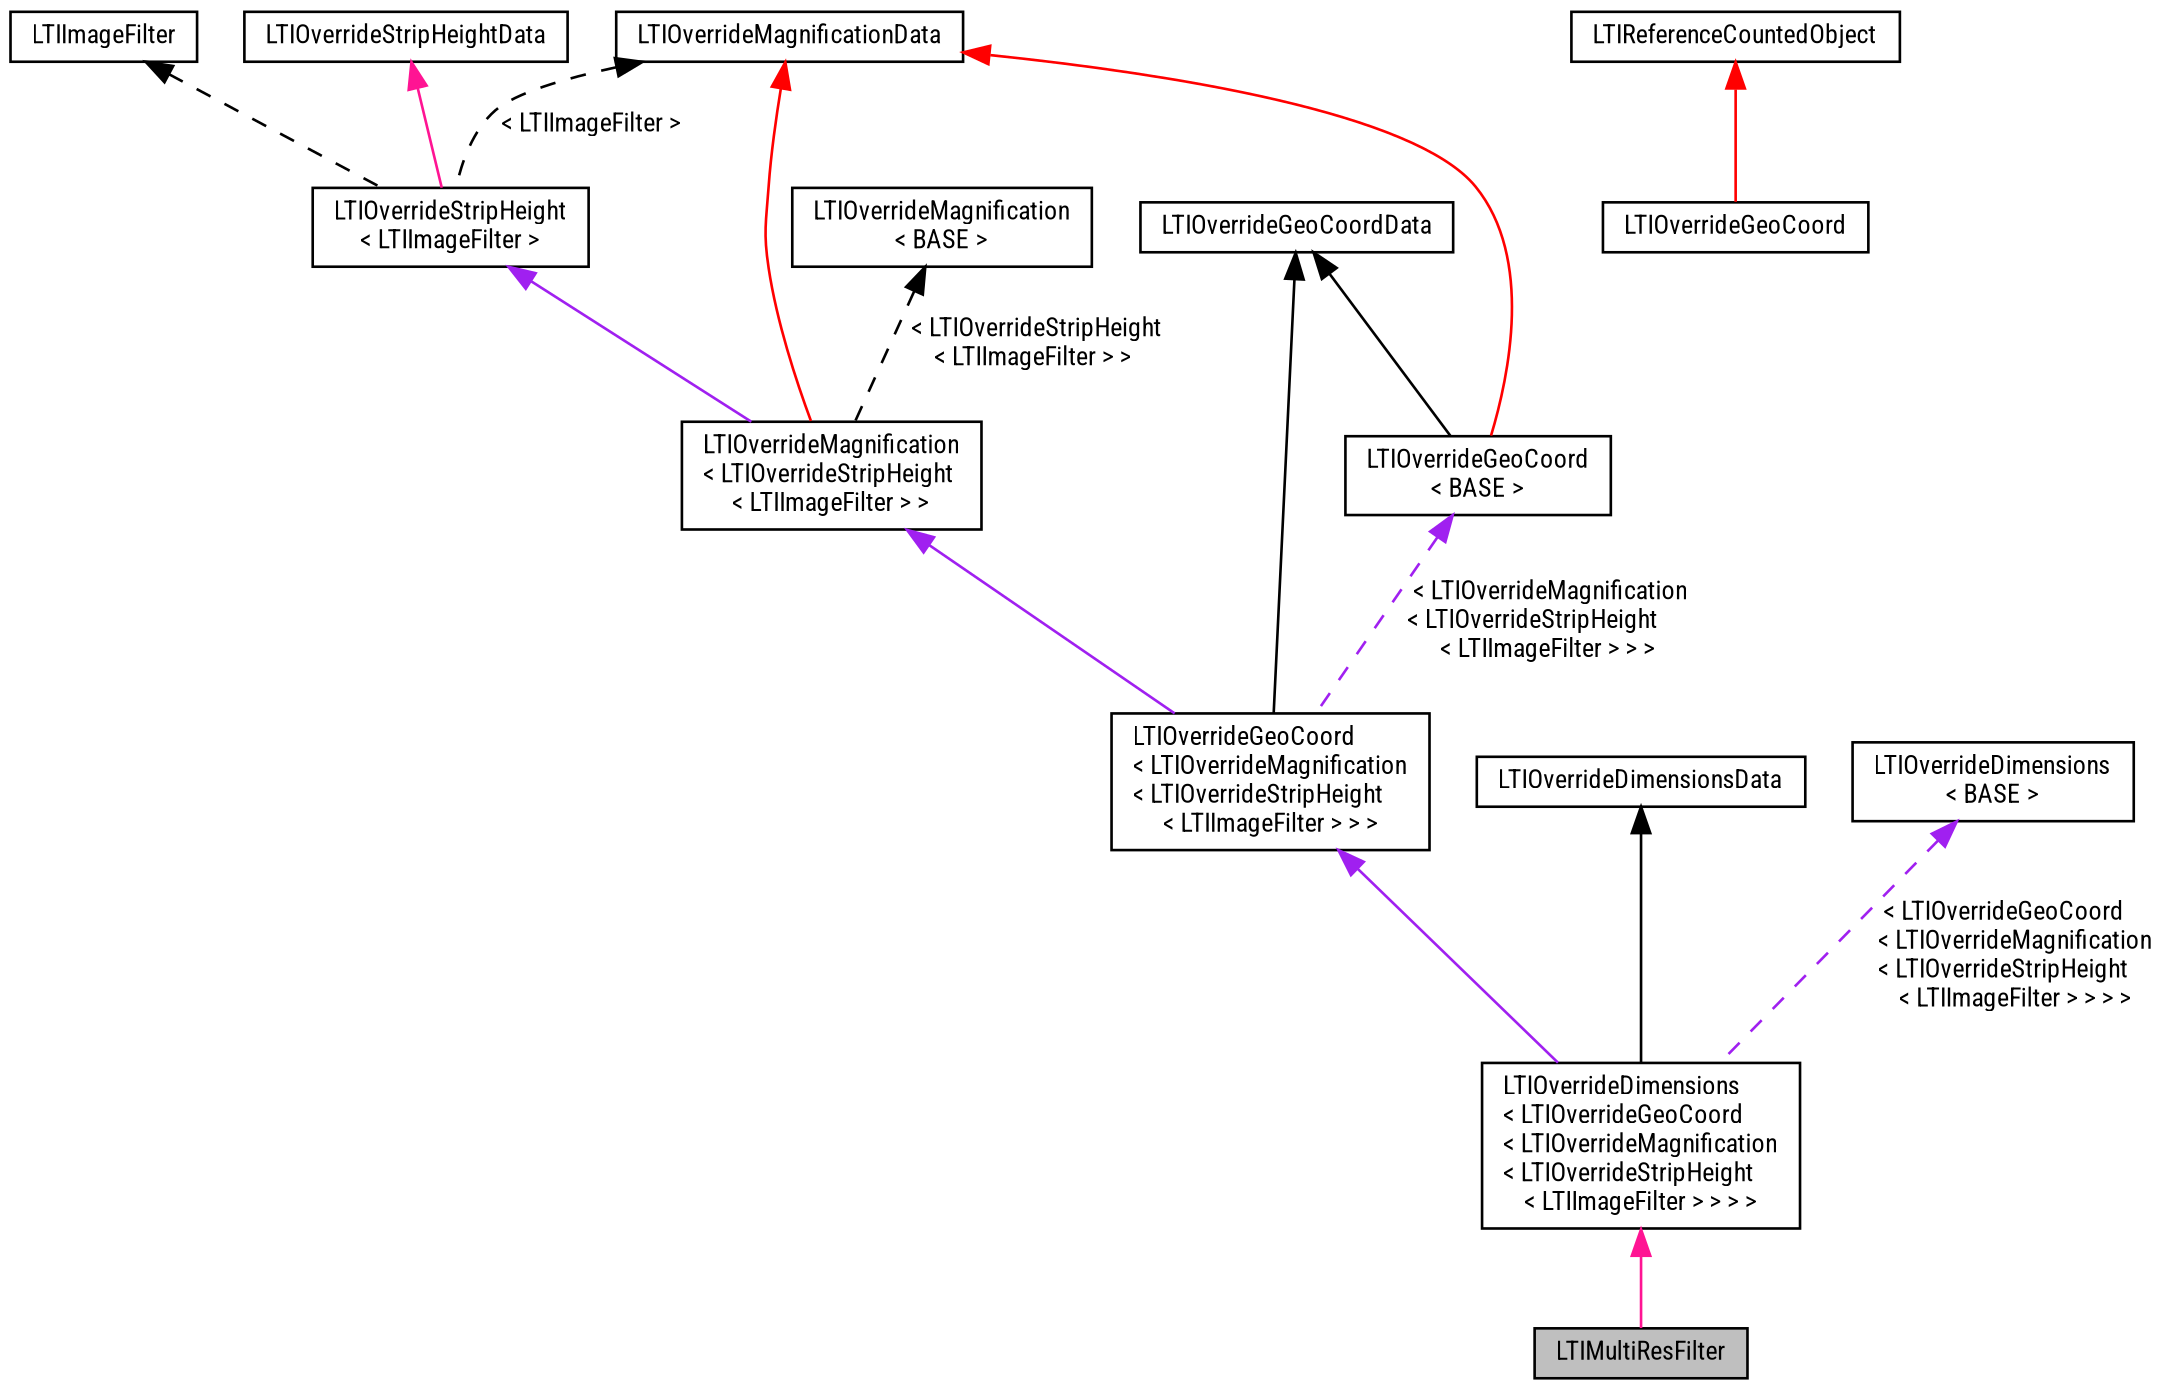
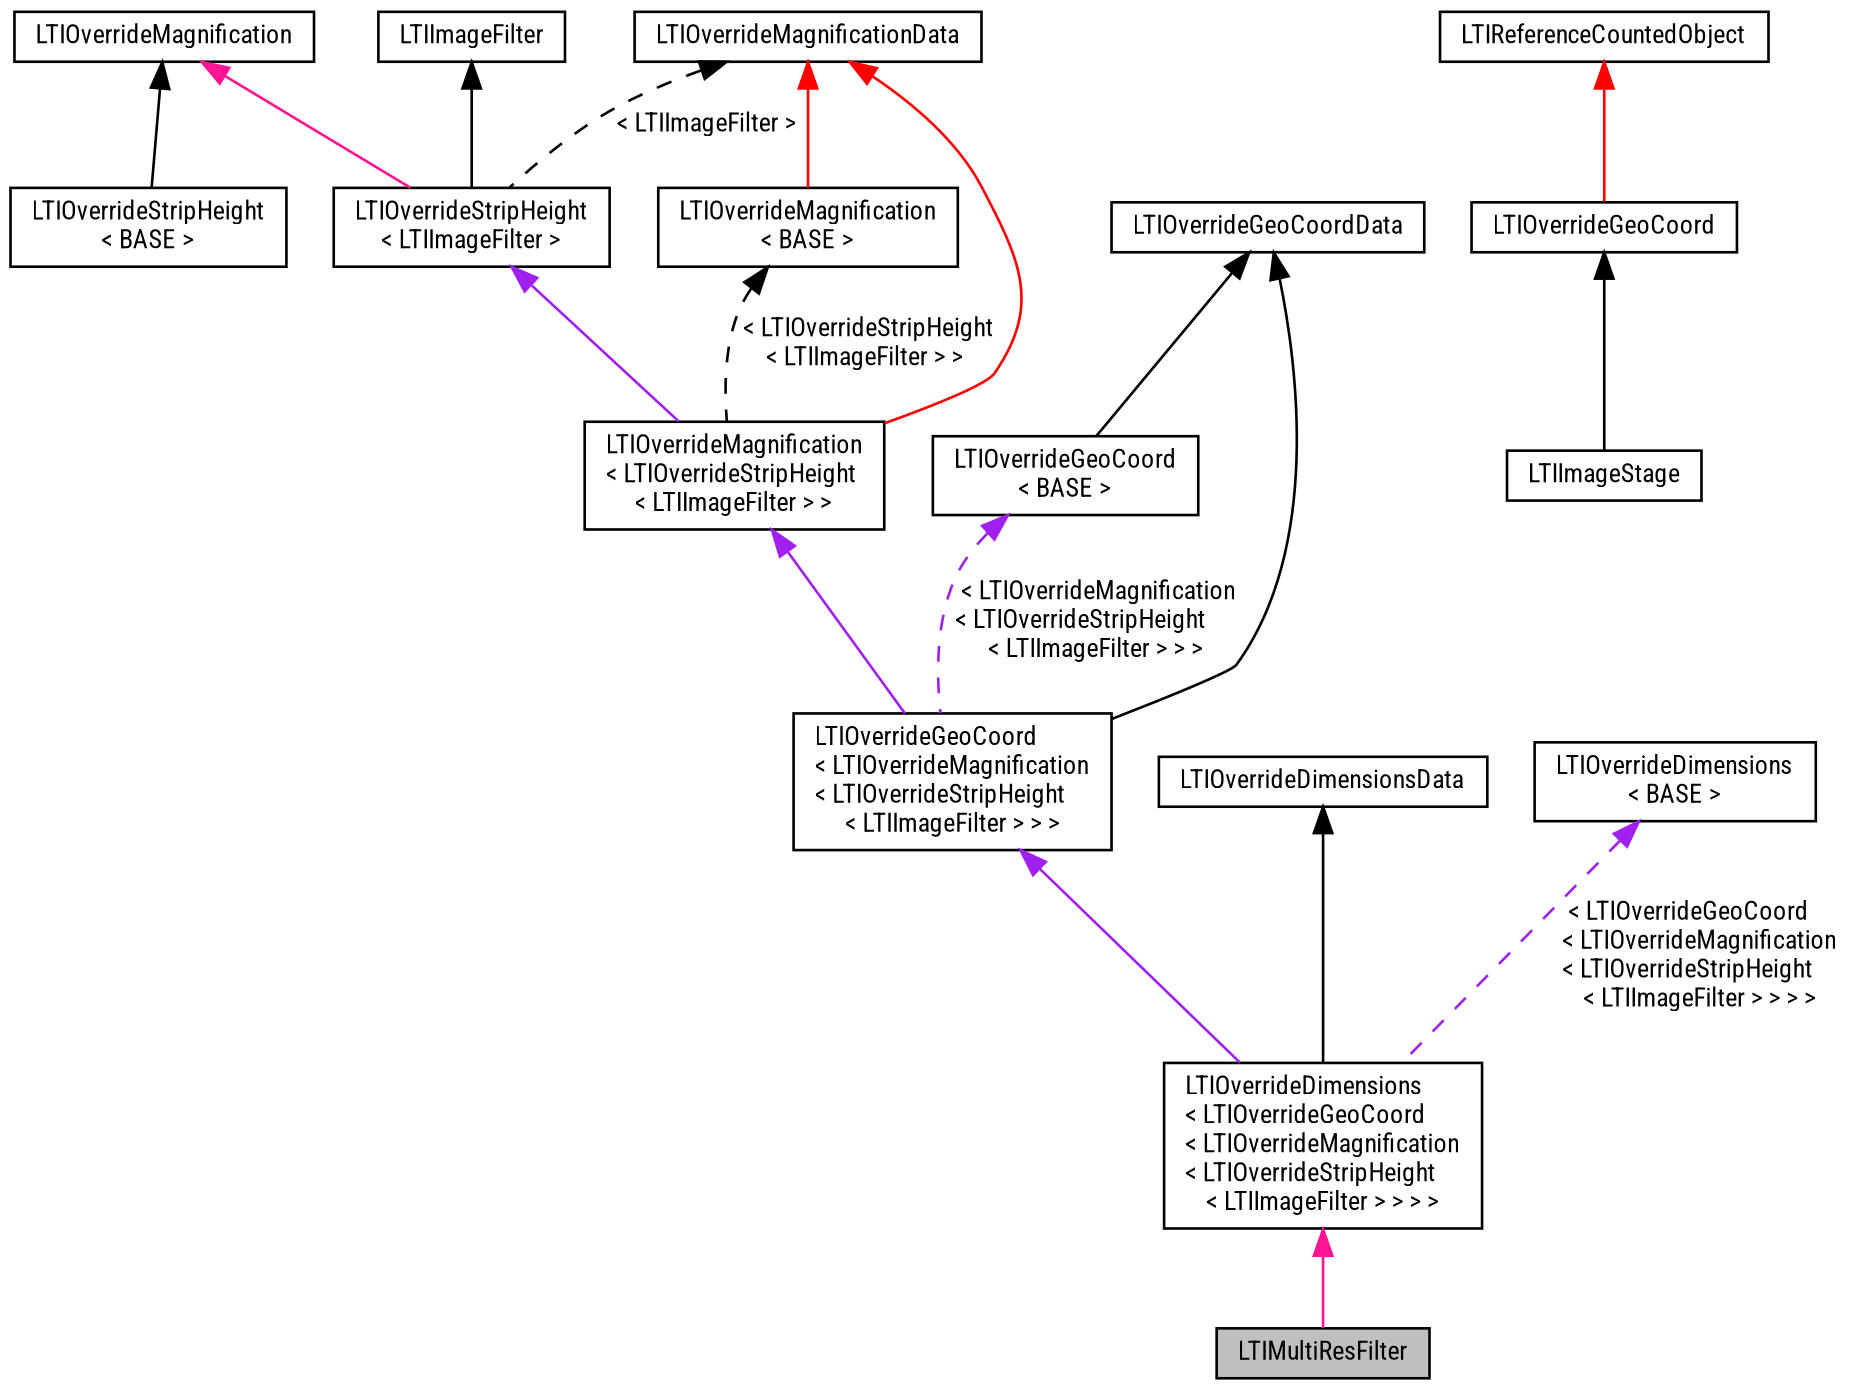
node "LTIOverrideStripHeightData": label "LTIOverrideStripHeightData" -> "LTIOverrideMagnification"
edge "LTIOverrideGeoCoord < BASE >" -> "LTIOverrideMagnificationData": now "LTIOverrideMagnification < BASE >" -> "LTIOverrideMagnificationData"
edge "LTIOverrideStripHeight < LTIImageFilter >" -> "LTIImageFilter": style dashed -> solid
node "LTIOverrideStripHeight < BASE >": added
node "LTIImageStage": added
